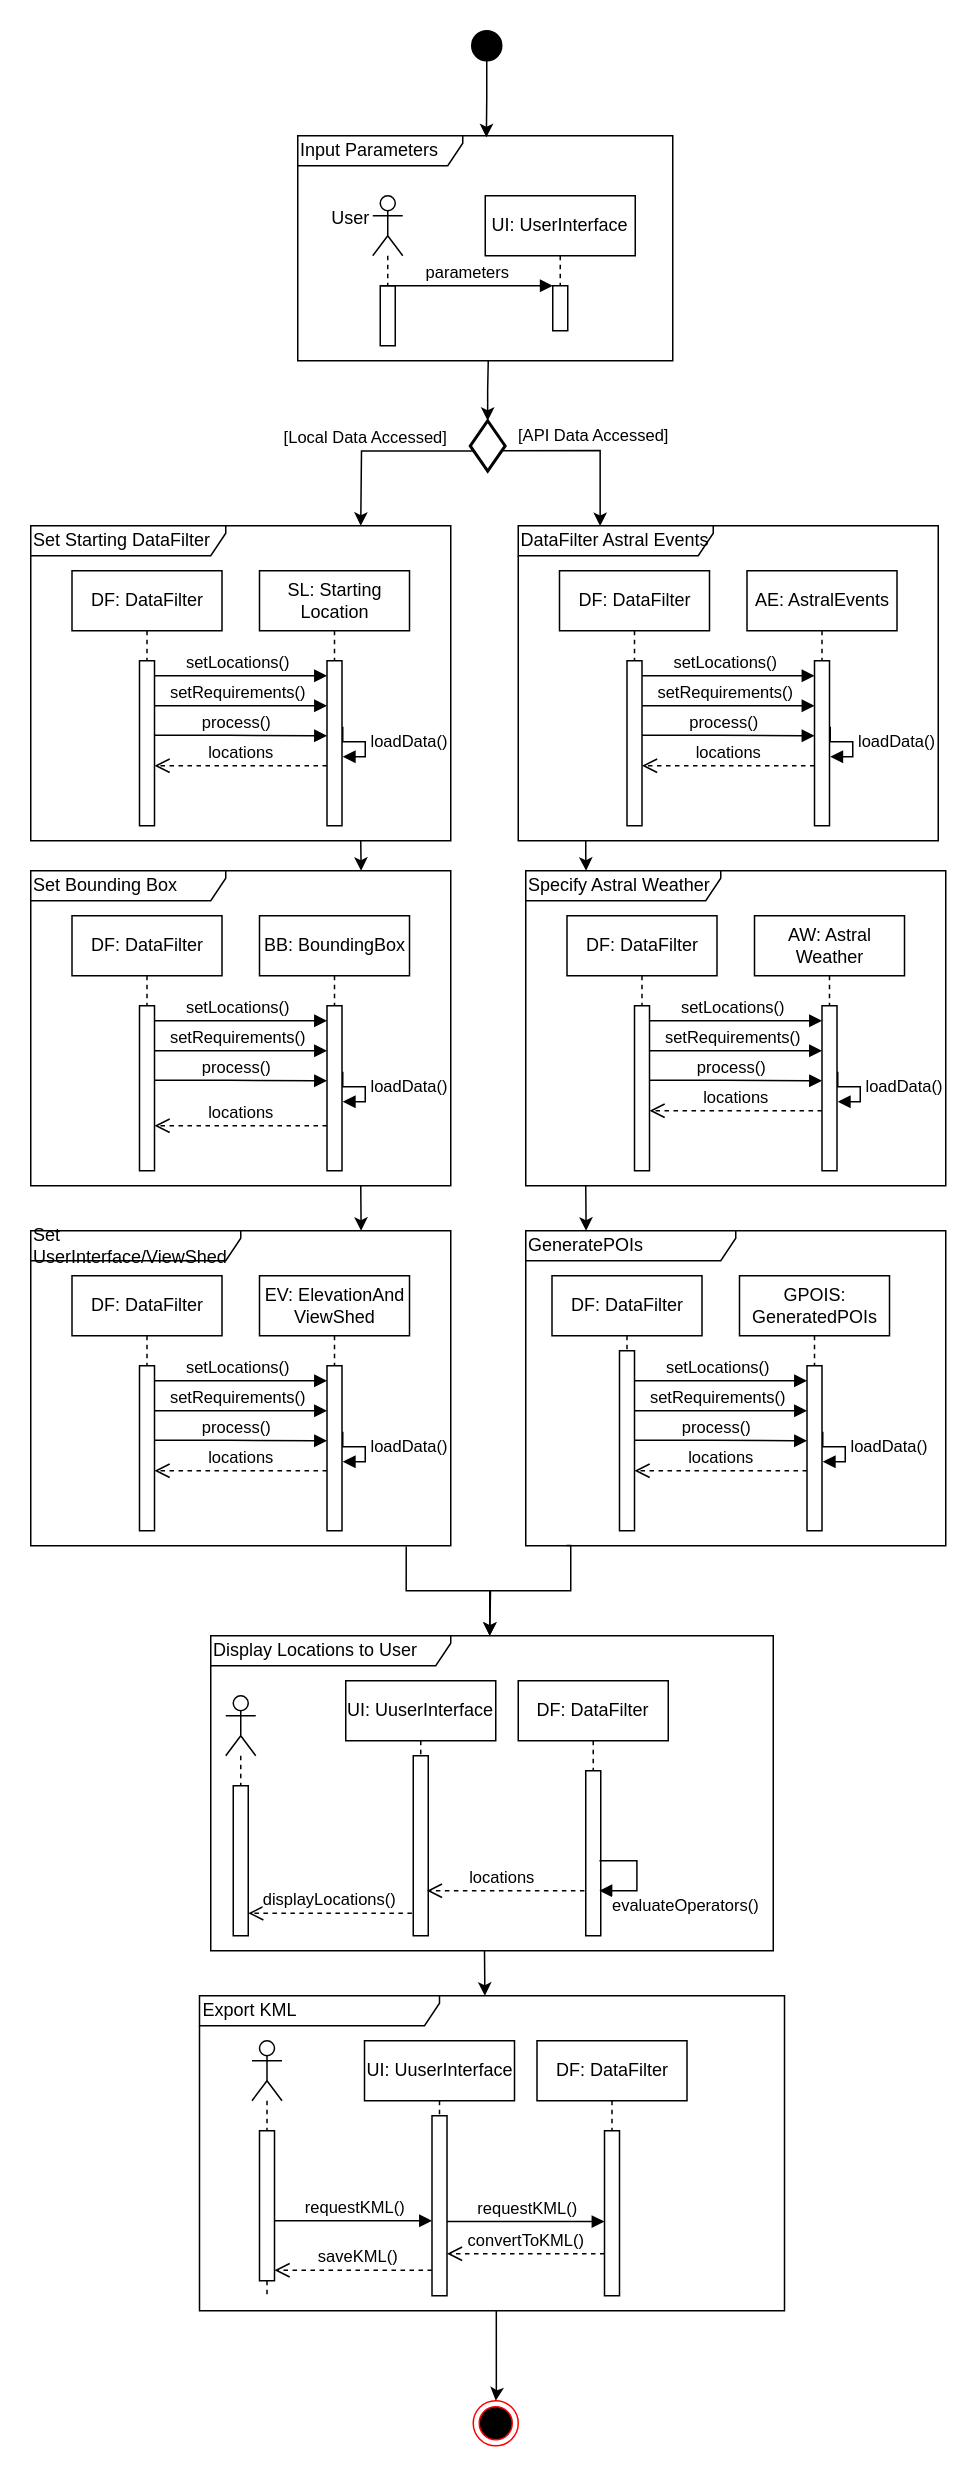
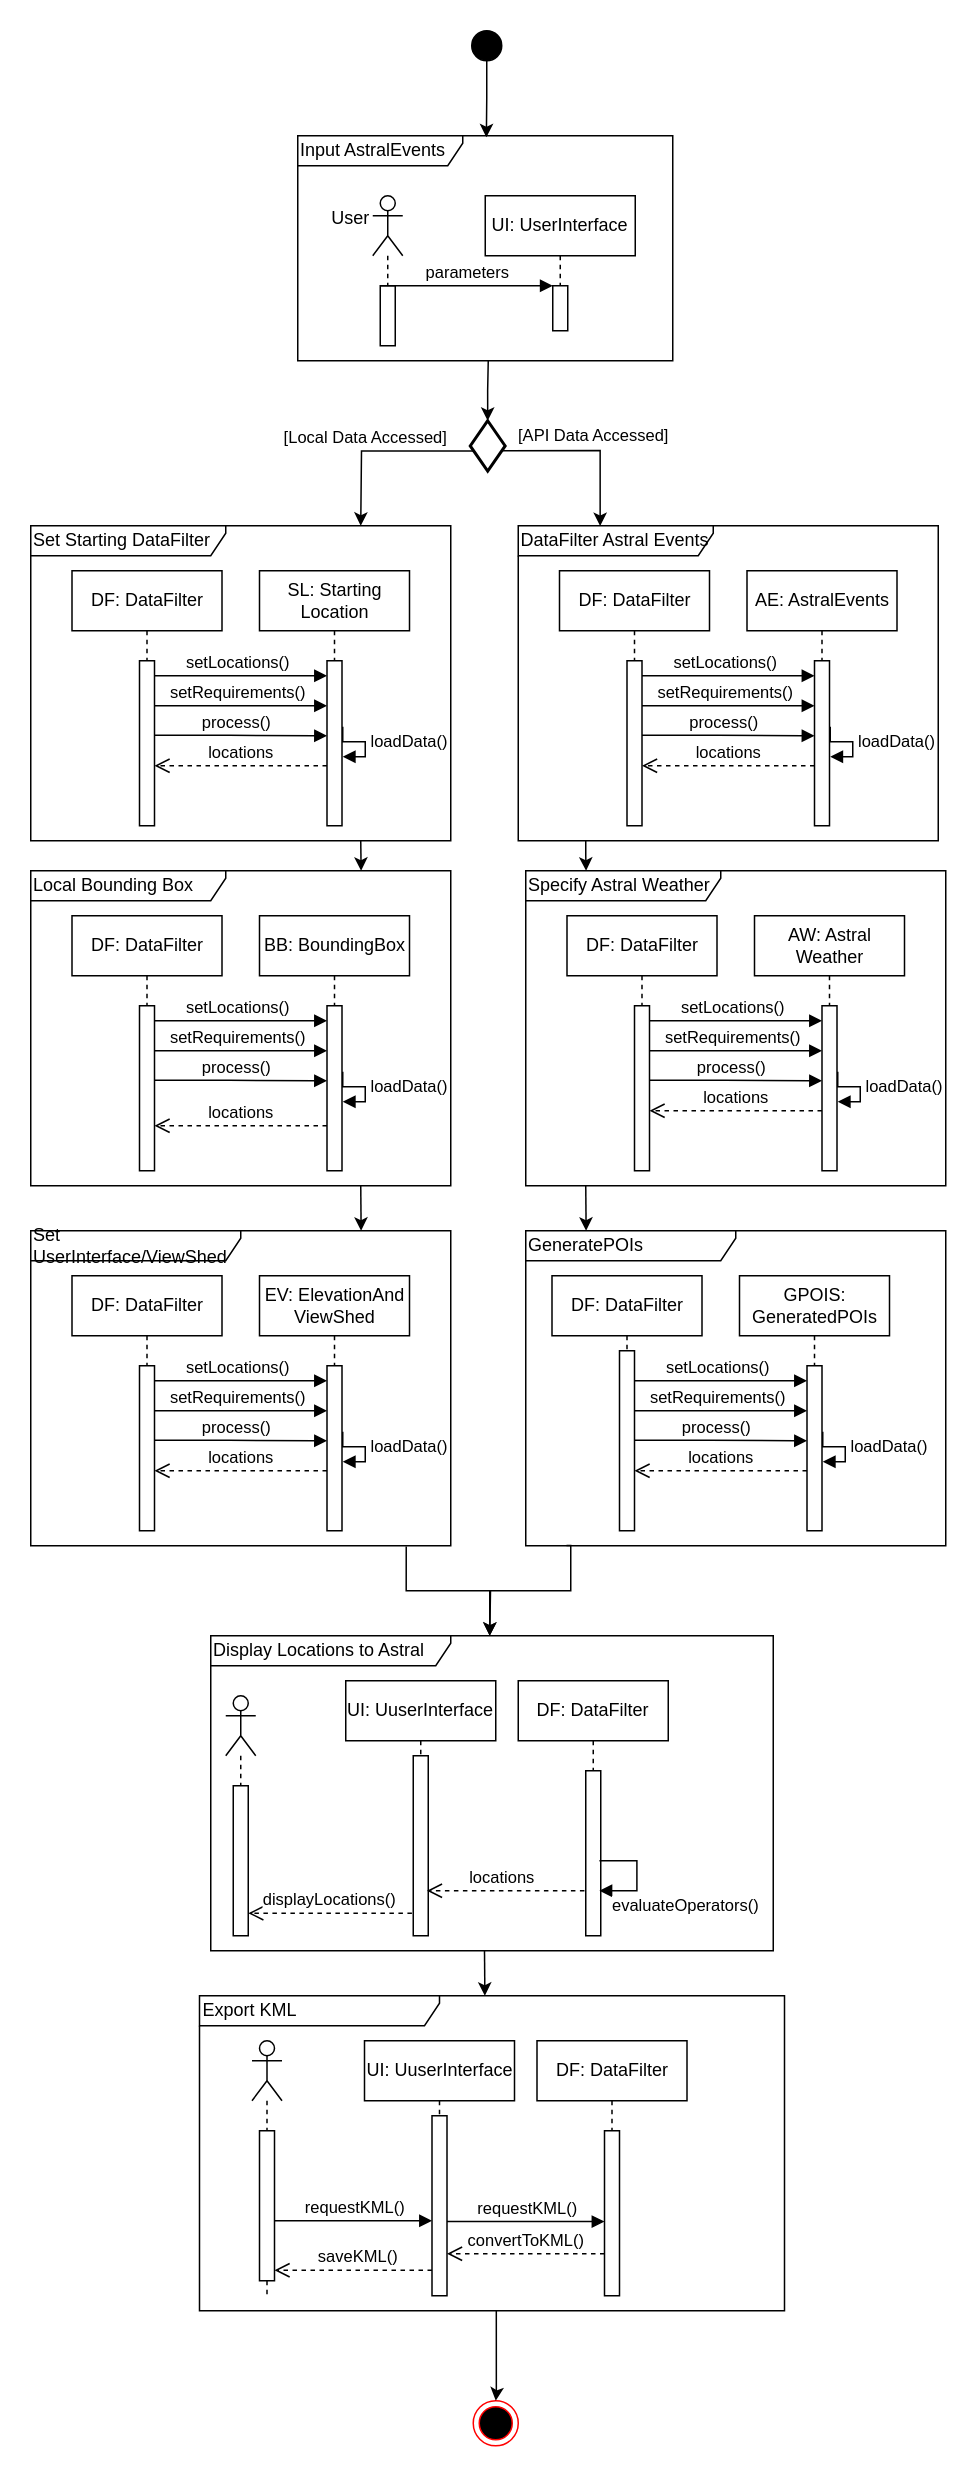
node "Input Parameters": label "Input Parameters" -> "Input AstralEvents"
node "Set Bounding Box": label "Set Bounding Box" -> "Local Bounding Box"
node "Display Locations to User": label "Display Locations to User" -> "Display Locations to Astral"
